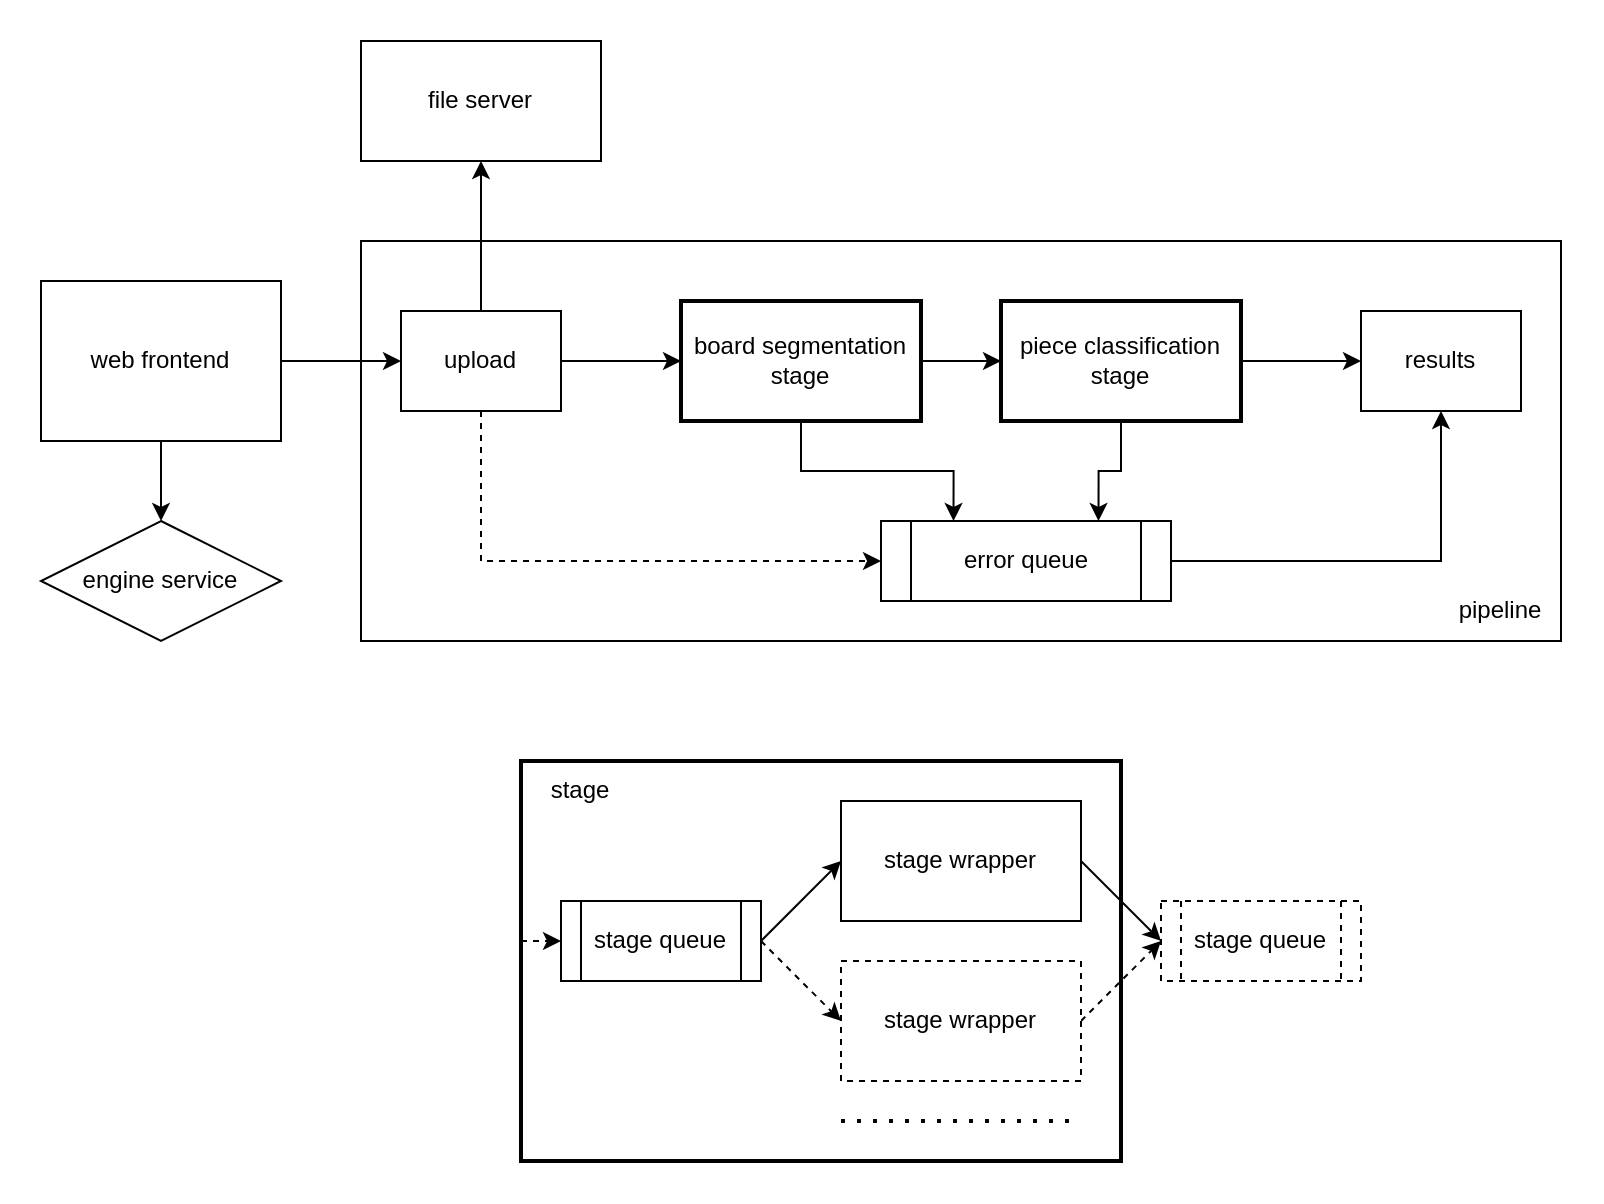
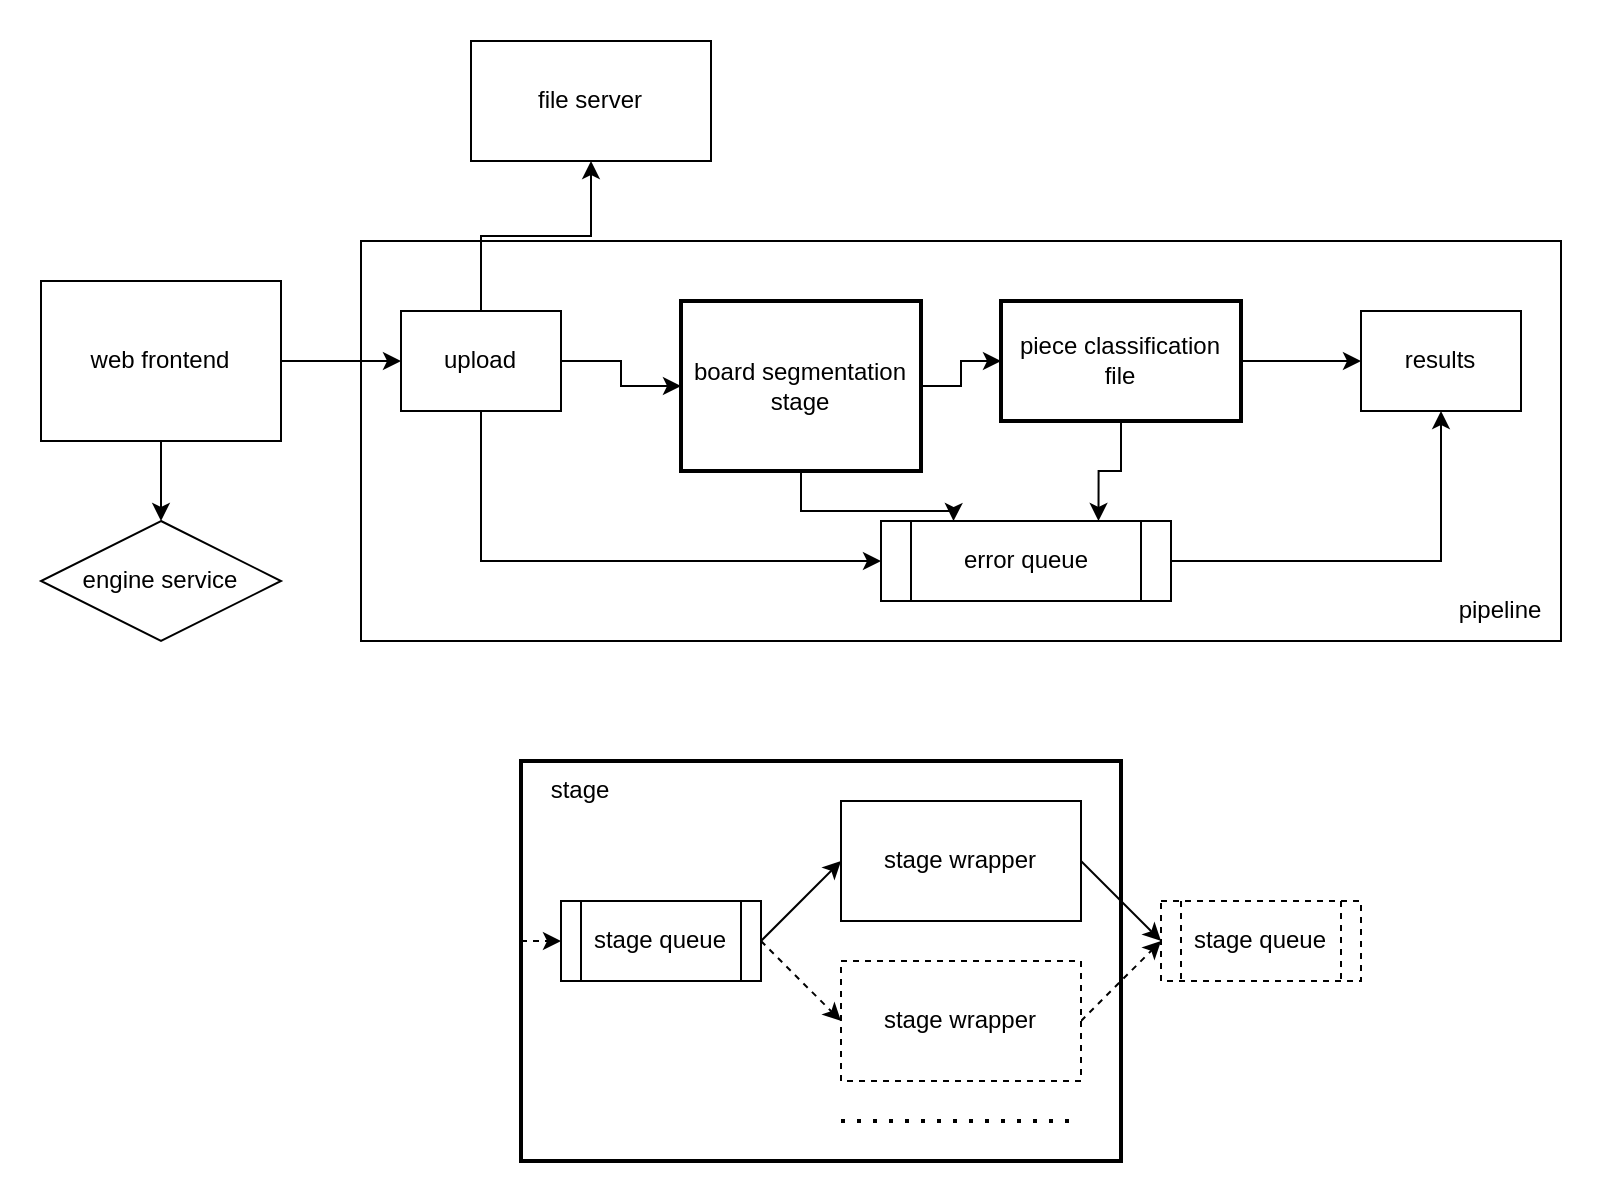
node "file server": moved (481, 101) -> (591, 101)
node "board segmentation stage": size 240x120 -> 240x170
node "piece classification stage": label "piece classification stage" -> "piece classification file"
edge "upload" -> "error queue": style dashed -> solid
